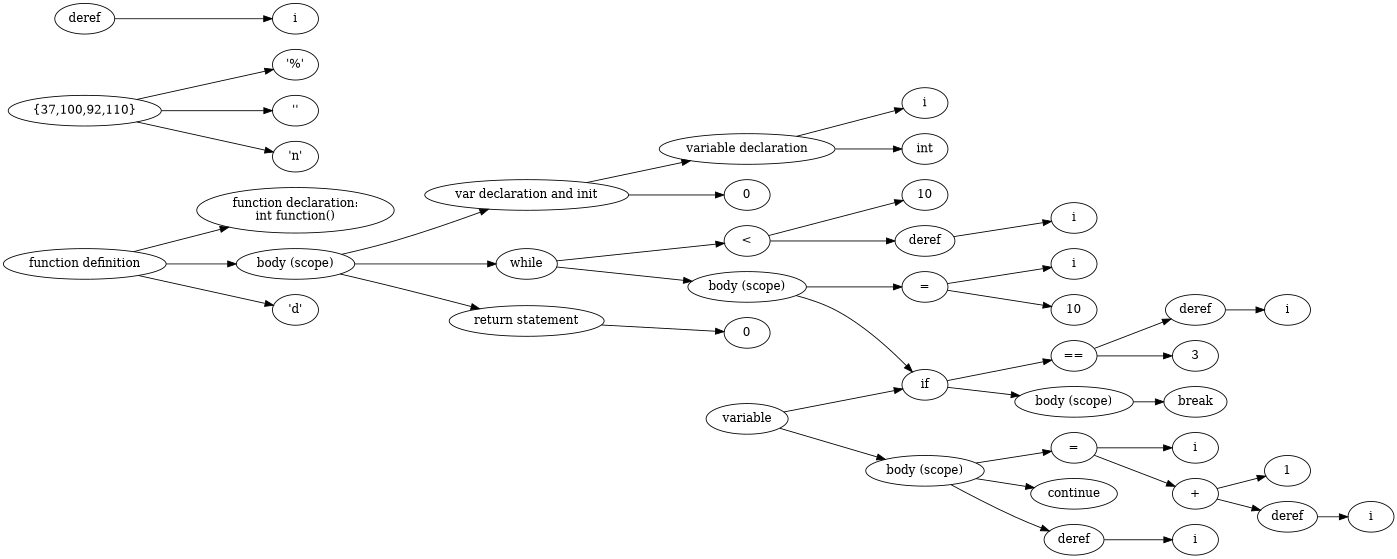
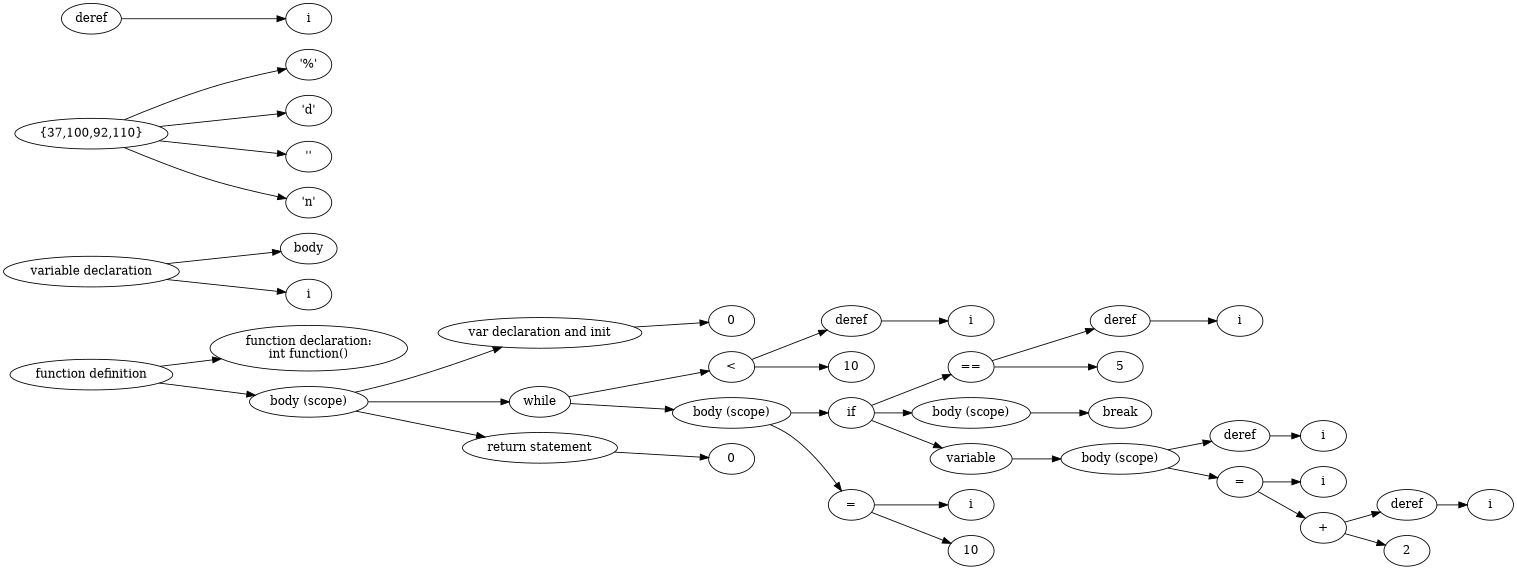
node "int": label "int" -> "body"
edge "var declaration and init" -> "variable declaration": removed
edge "function definition" -> "'d'": now "{37,100,92,110}" -> "'d'"
node "3": label "3" -> "5"
edge "variable" -> "if": reversed
node "1": label "1" -> "2"
node "continue": removed
